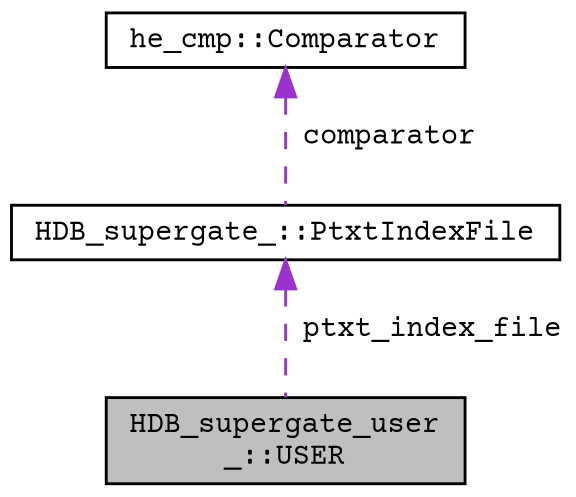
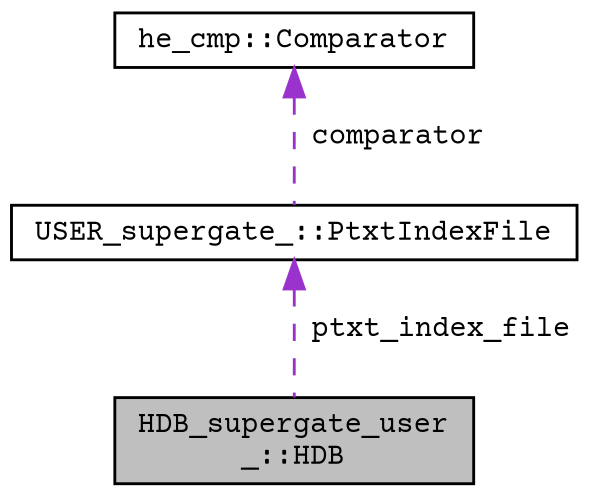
node "HDB_supergate_::PtxtIndexFile": label "HDB_supergate_::PtxtIndexFile" -> "USER_supergate_::PtxtIndexFile"
node "HDB_supergate_user _::USER": label "HDB_supergate_user _::USER" -> "HDB_supergate_user _::HDB"
